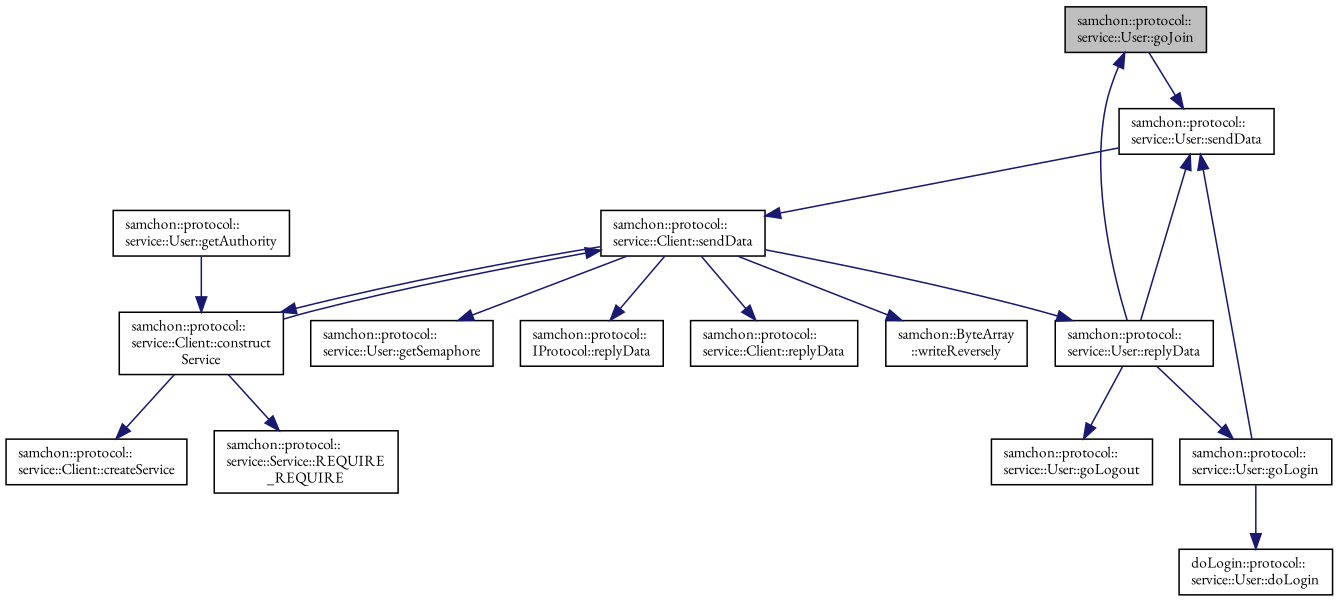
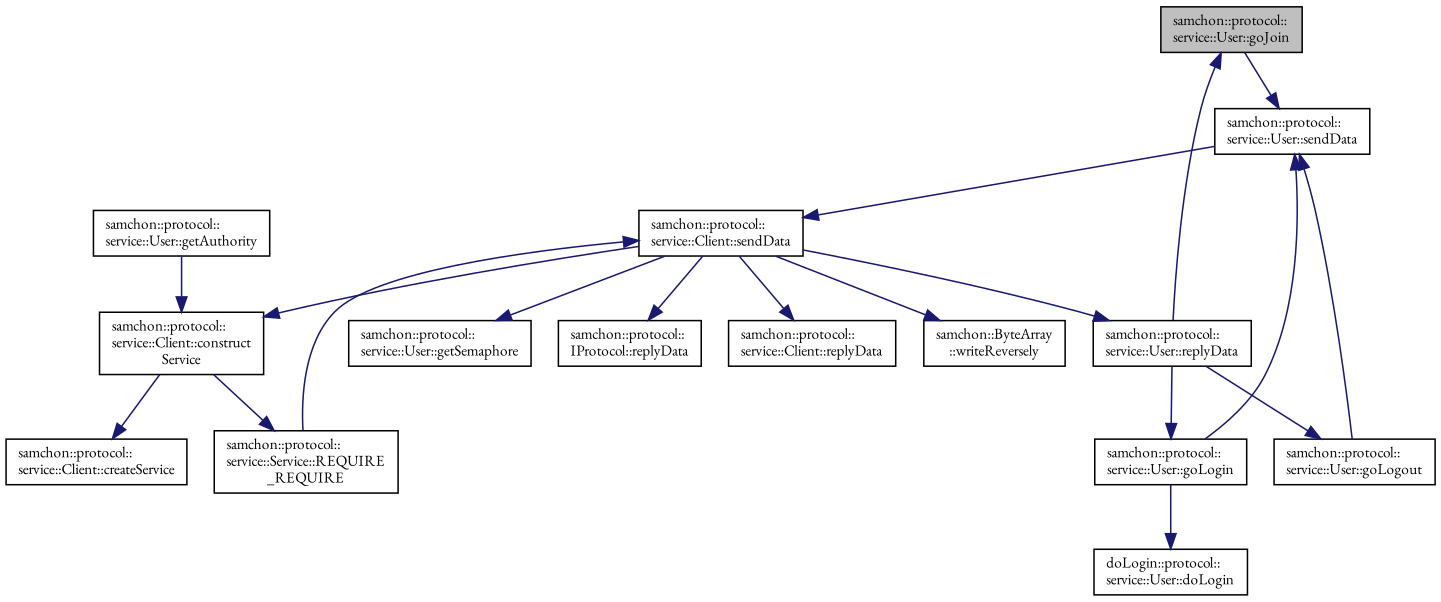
edge "samchon::protocol:: service::User::replyData" -> "samchon::protocol:: service::User::sendData": now "samchon::protocol:: service::User::goLogout" -> "samchon::protocol:: service::User::sendData"
edge "samchon::protocol:: service::Client::construct Service" -> "samchon::protocol:: service::Client::sendData": now "samchon::protocol:: service::Service::REQUIRE _REQUIRE" -> "samchon::protocol:: service::Client::sendData"
